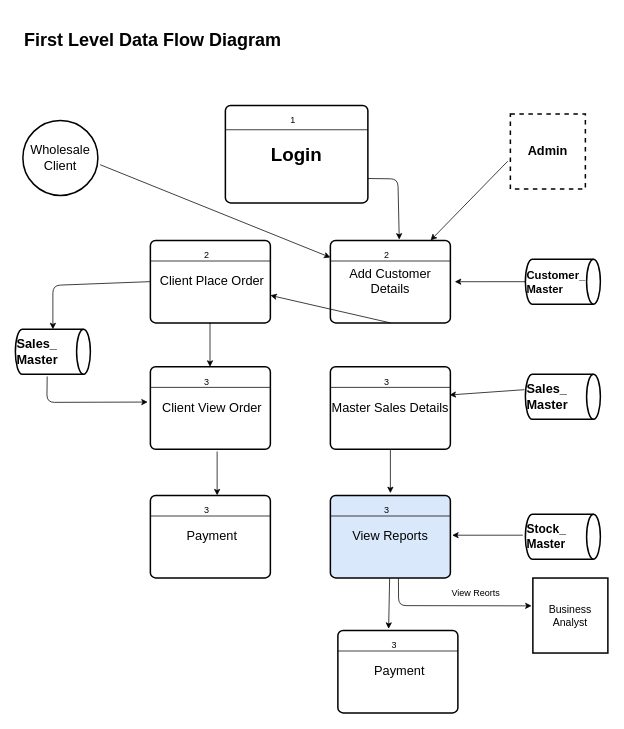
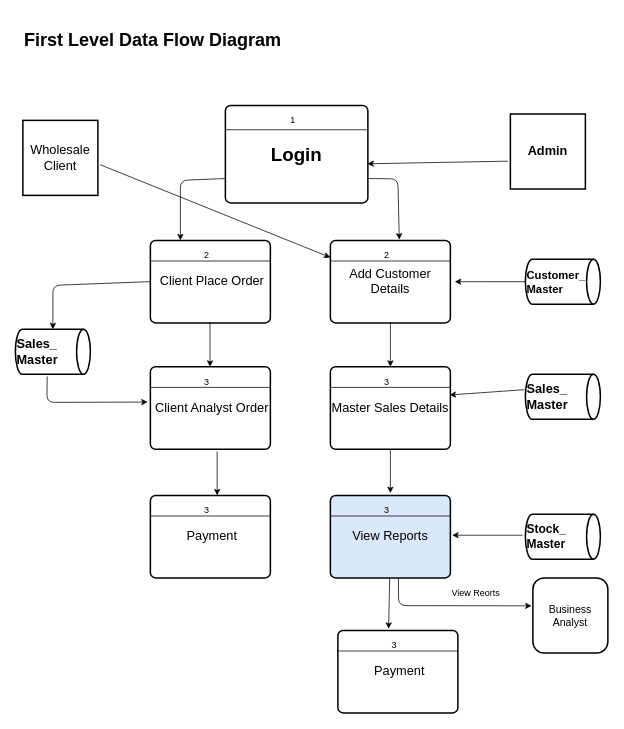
node "Admin": style dashed -> solid
node "Wholesale Client": shape ellipse -> rectangle
edge "Login" -> "Client Place Order": added
edge "Admin" -> "Add Customer Details": now "Admin" -> "Login"
edge "Add Customer Details" -> "Client Place Order": now "Add Customer Details" -> "Master Sales Details"
node "Client View Order": label "Client View Order" -> "Client Analyst Order"
node "Business Analyst": shape rectangle -> rounded rectangle
